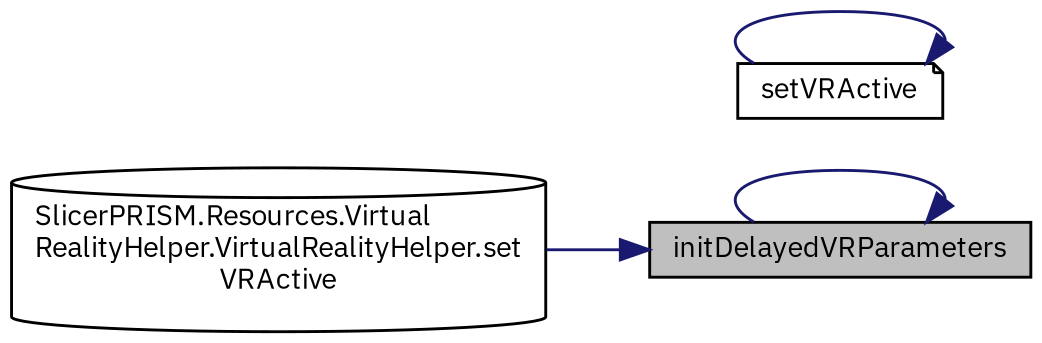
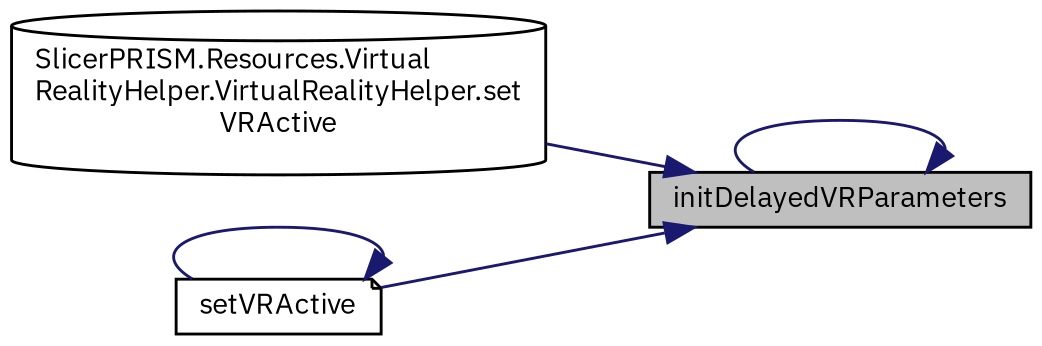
edge "setVRActive" -> "initDelayedVRParameters": added
